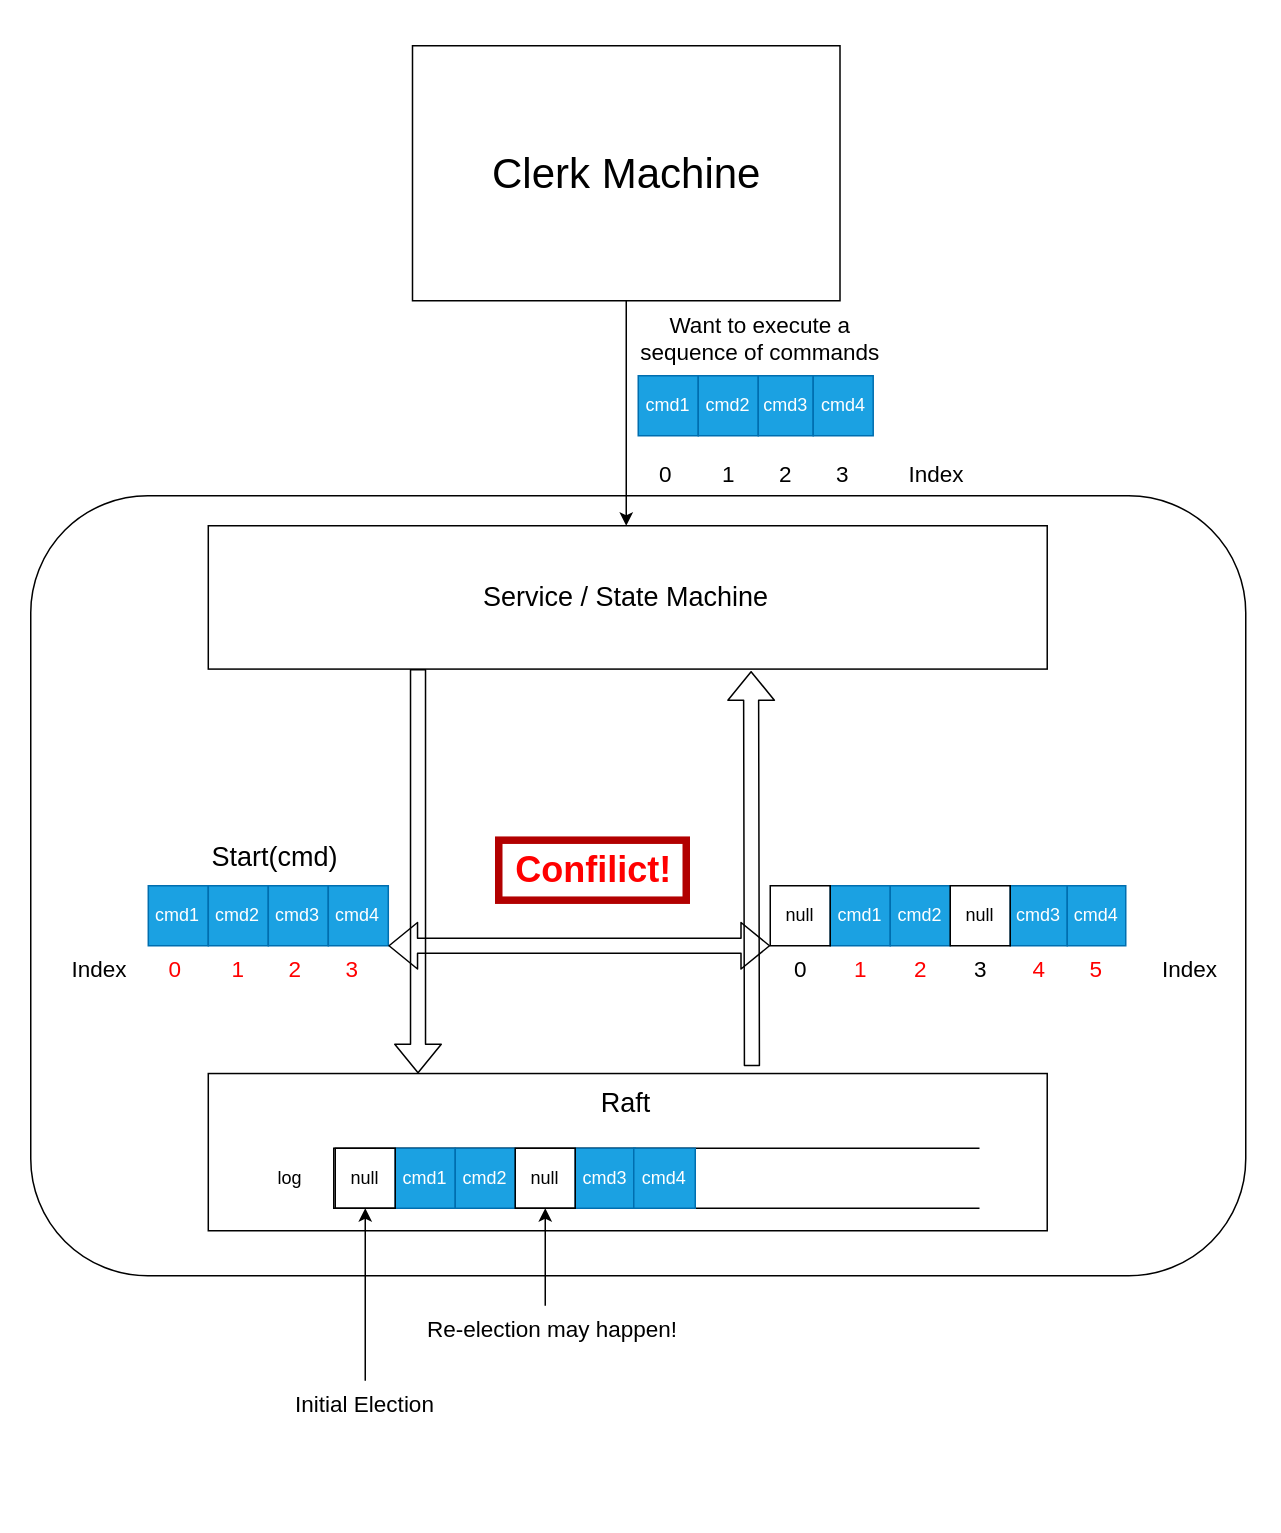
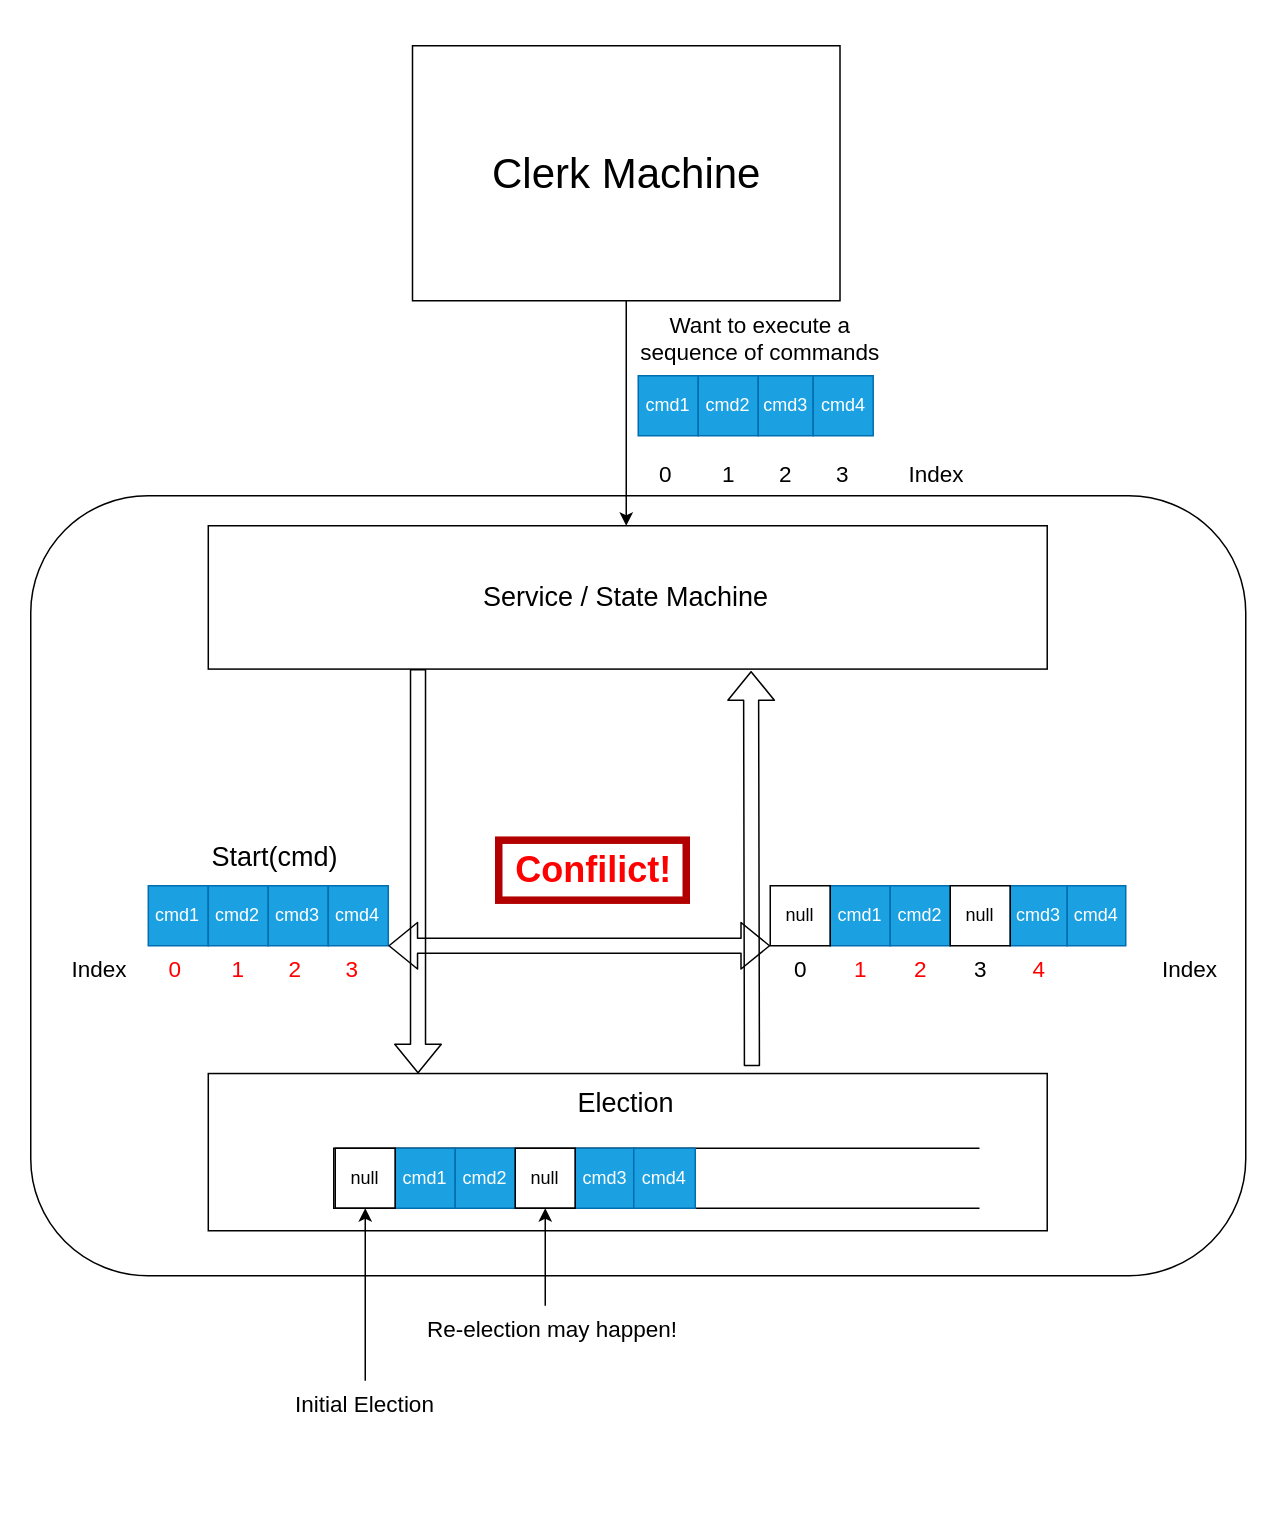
node "5": removed
node "Raft": label "Raft" -> "Election"
node "log": removed
